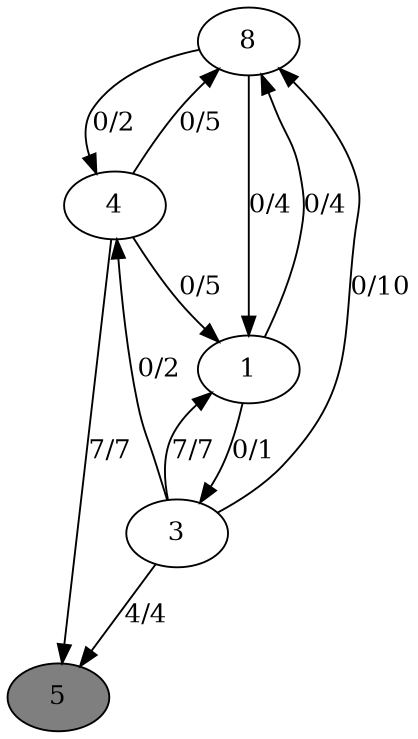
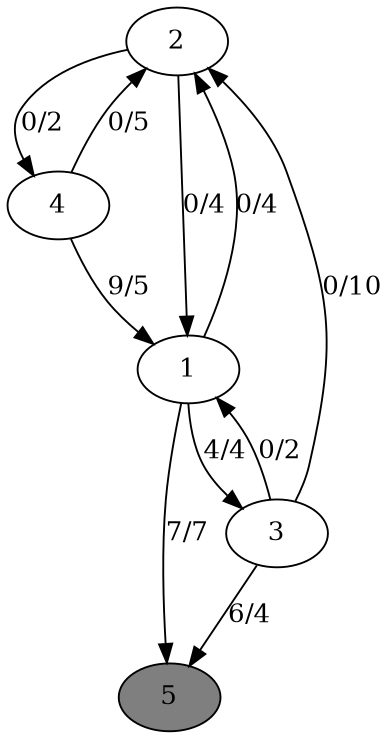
node "8": label "8" -> "2"
edge "4" -> "1": label "0/5" -> "9/5"
edge "3" -> "4": removed, label "0/2"
edge "4" -> "5": now "1" -> "5"
edge "3" -> "1": label "7/7" -> "0/2"
edge "1" -> "3": label "0/1" -> "4/4"
edge "3" -> "5": label "4/4" -> "6/4"
